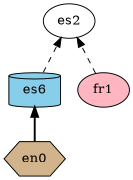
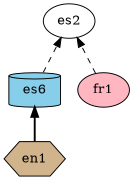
node "en0": label "en0" -> "en1"
